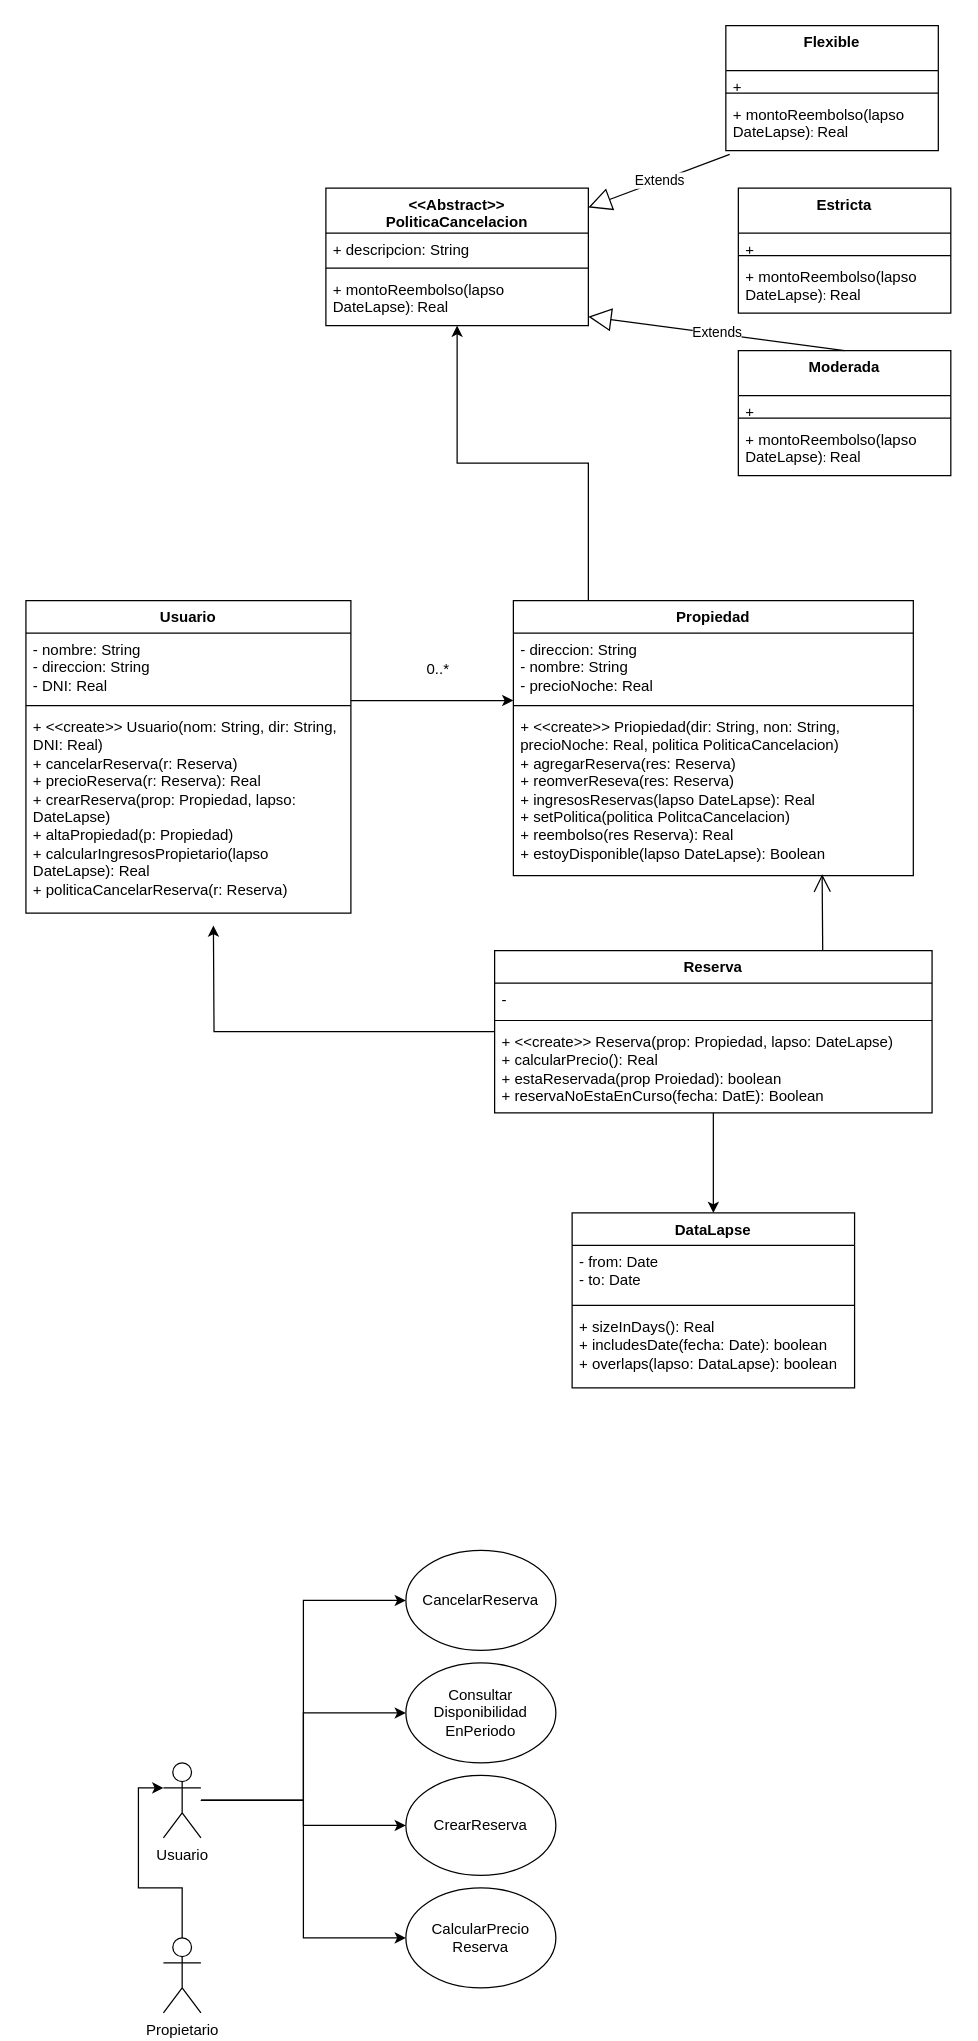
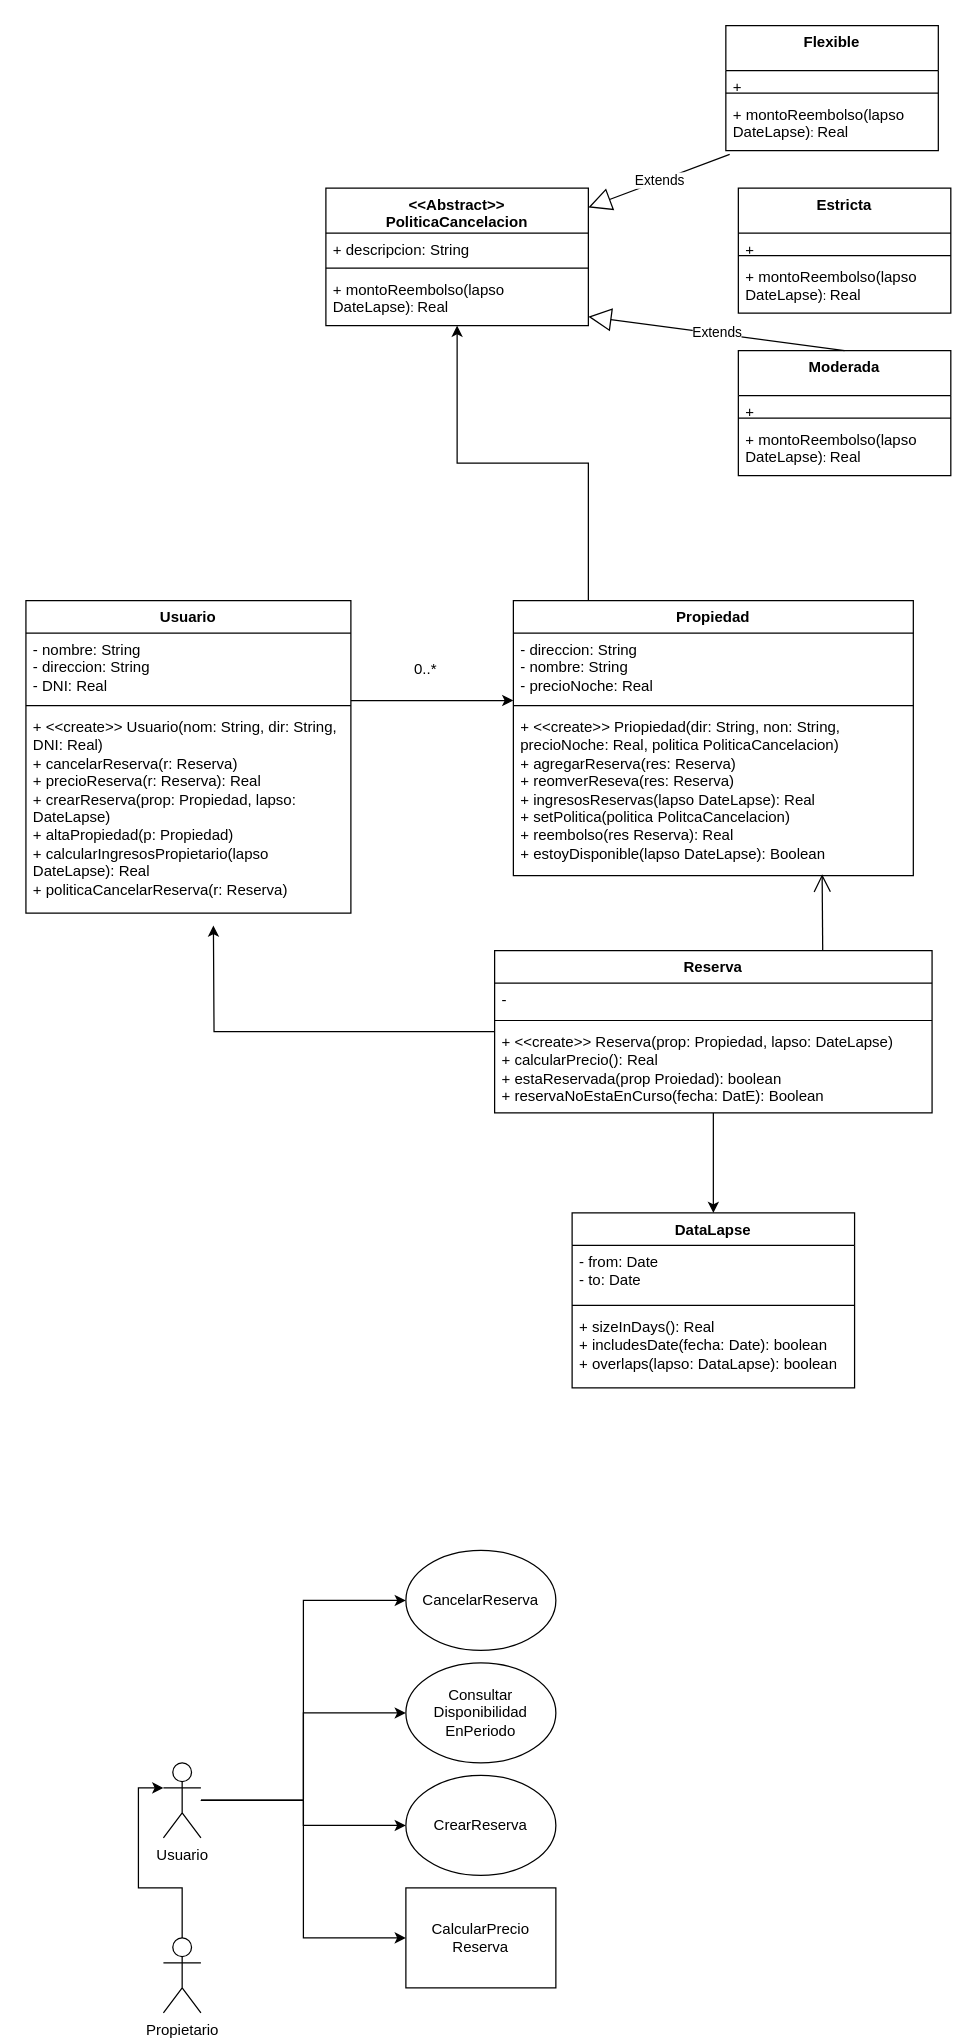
node "0..*": moved (438, 669) -> (426, 669)
node "CalcularPrecio Reserva": shape ellipse -> rectangle
